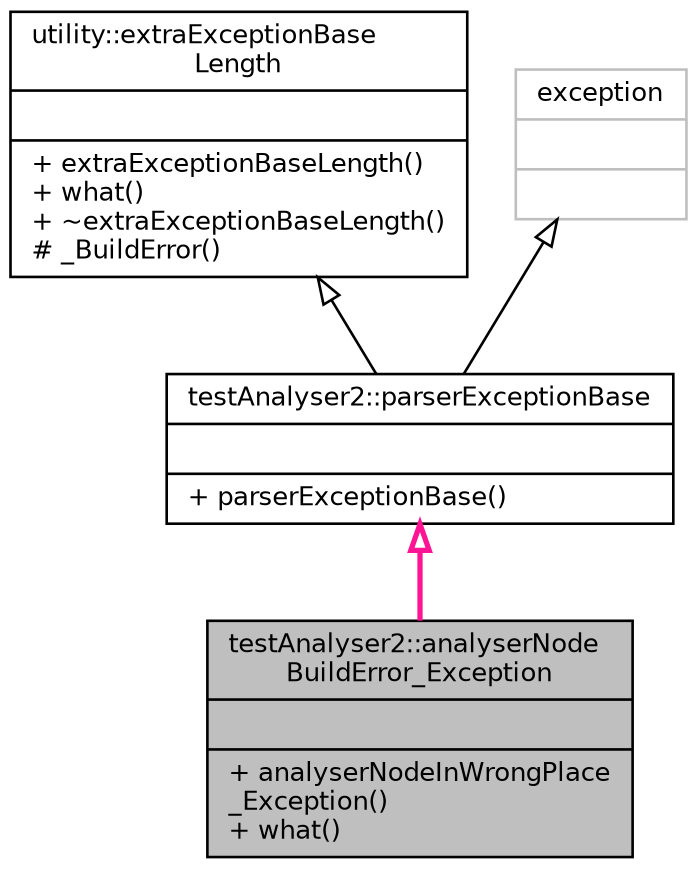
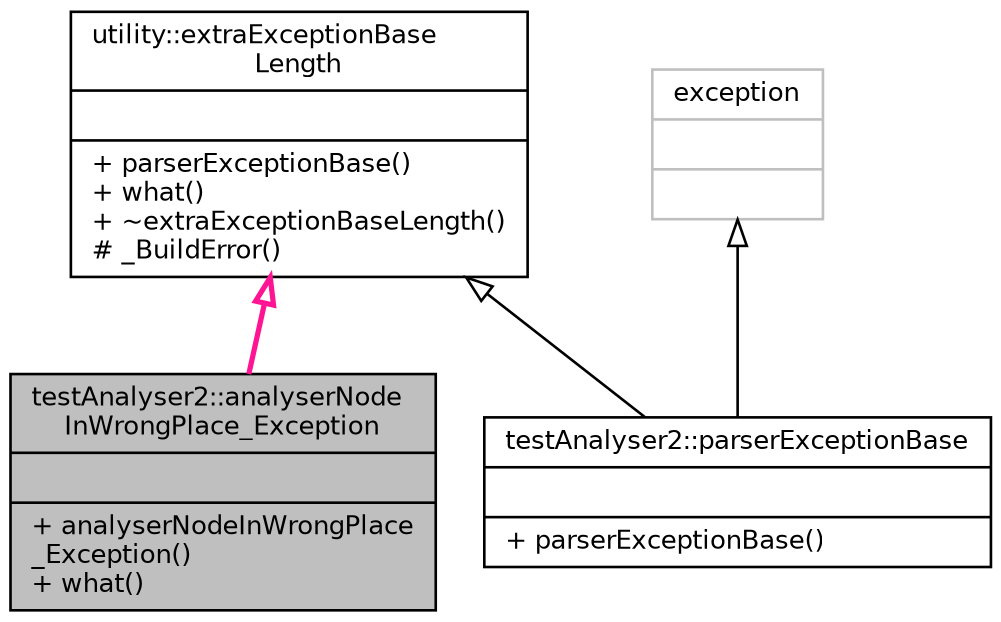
node "utility::extraExceptionBase": text "+ extraExceptionBaseLength()" -> "+ parserExceptionBase()"
edge "testAnalyser2::analyserNode" -> "testAnalyser2::parserExceptionBase": now "testAnalyser2::analyserNode" -> "utility::extraExceptionBase"
node "testAnalyser2::analyserNode": text "BuildError_Exception" -> "InWrongPlace_Exception"
